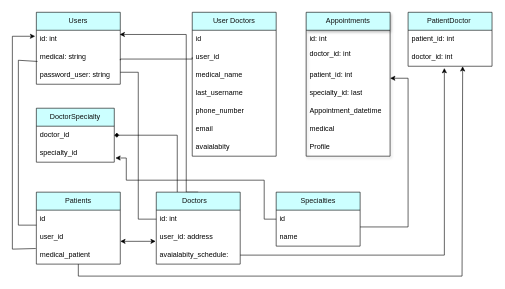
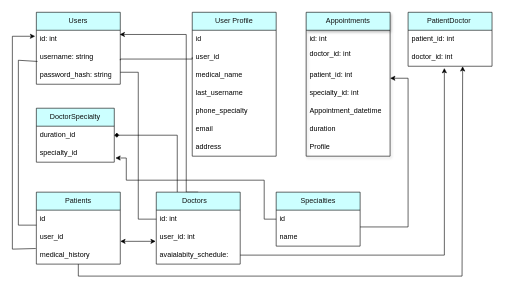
node "User Doctors": label "User Doctors" -> "User Profile"
node "medical: string": label "medical: string" -> "username: string"
node "password_user: string": label "password_user: string" -> "password_hash: string"
node "specialty_id: last": label "specialty_id: last" -> "specialty_id: int"
node "phone_number": label "phone_number" -> "phone_specialty"
node "medical": label "medical" -> "duration"
node "doctor_id": label "doctor_id" -> "duration_id"
node "avaialabity": label "avaialabity" -> "address"
node "user_id: address": label "user_id: address" -> "user_id: int"
node "medical_patient": label "medical_patient" -> "medical_history"
